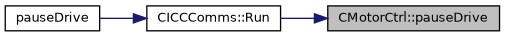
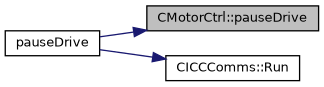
edge "CICCComms::Run" -> "CMotorCtrl::pauseDrive": now "pauseDrive" -> "CMotorCtrl::pauseDrive"
